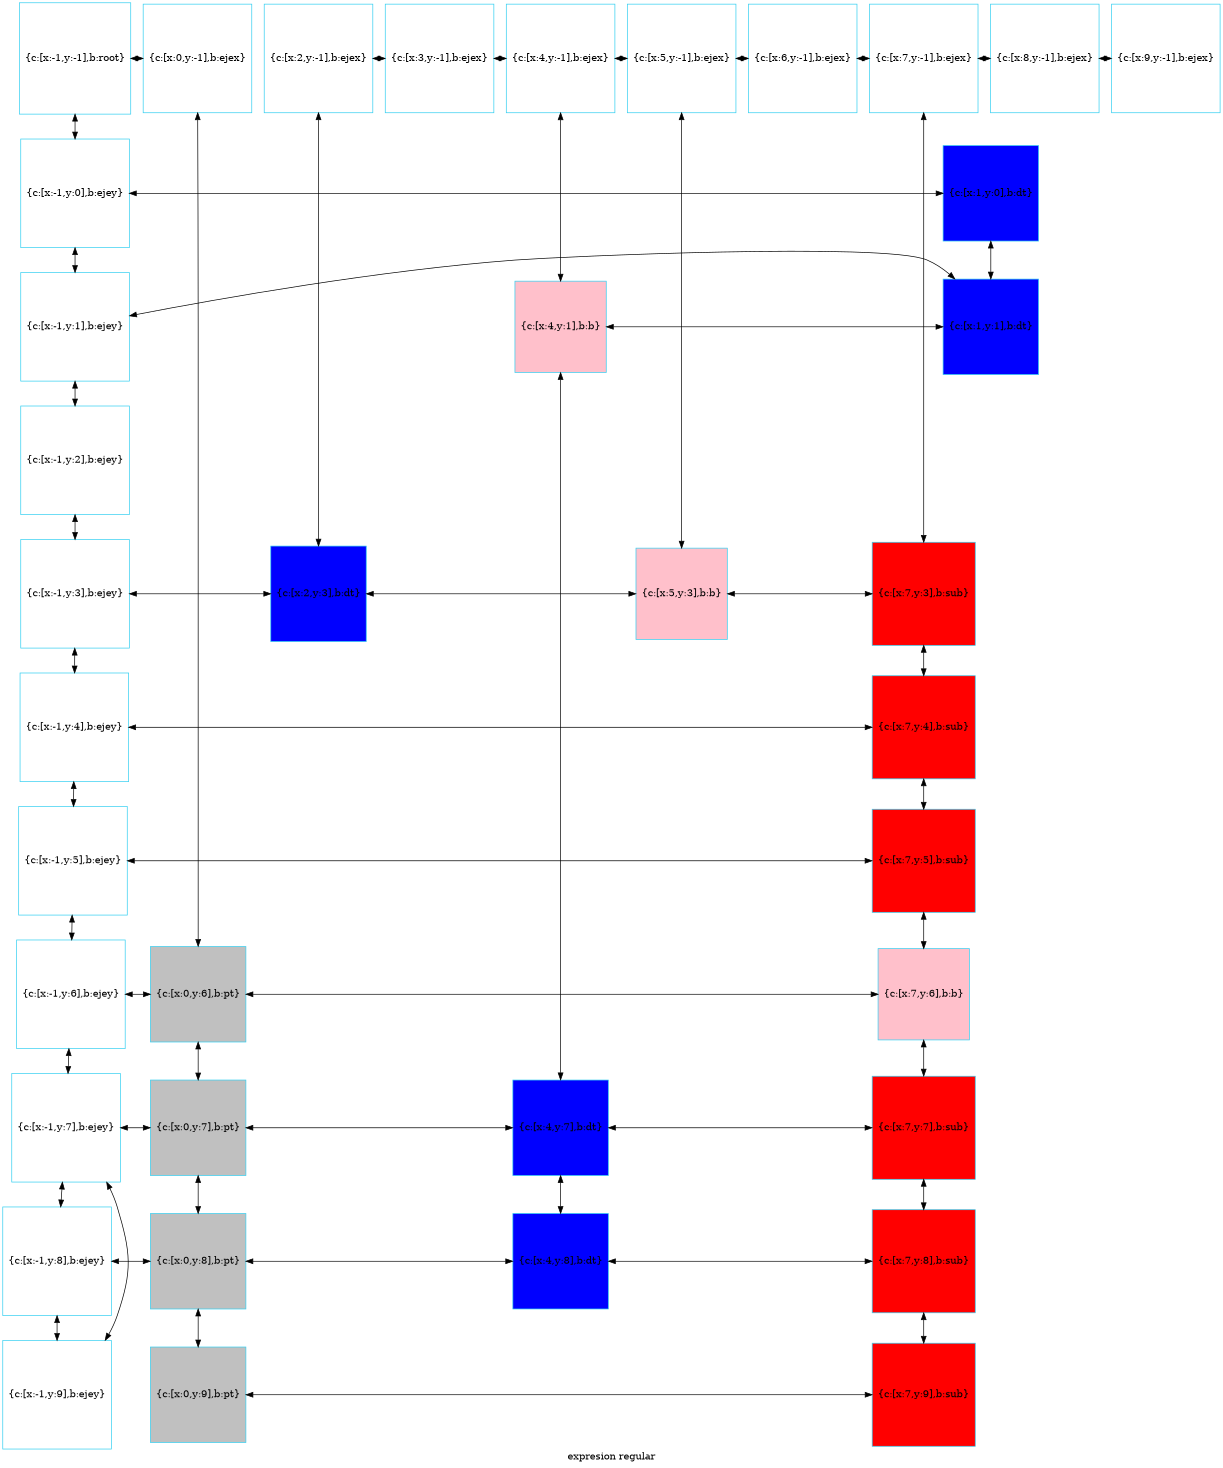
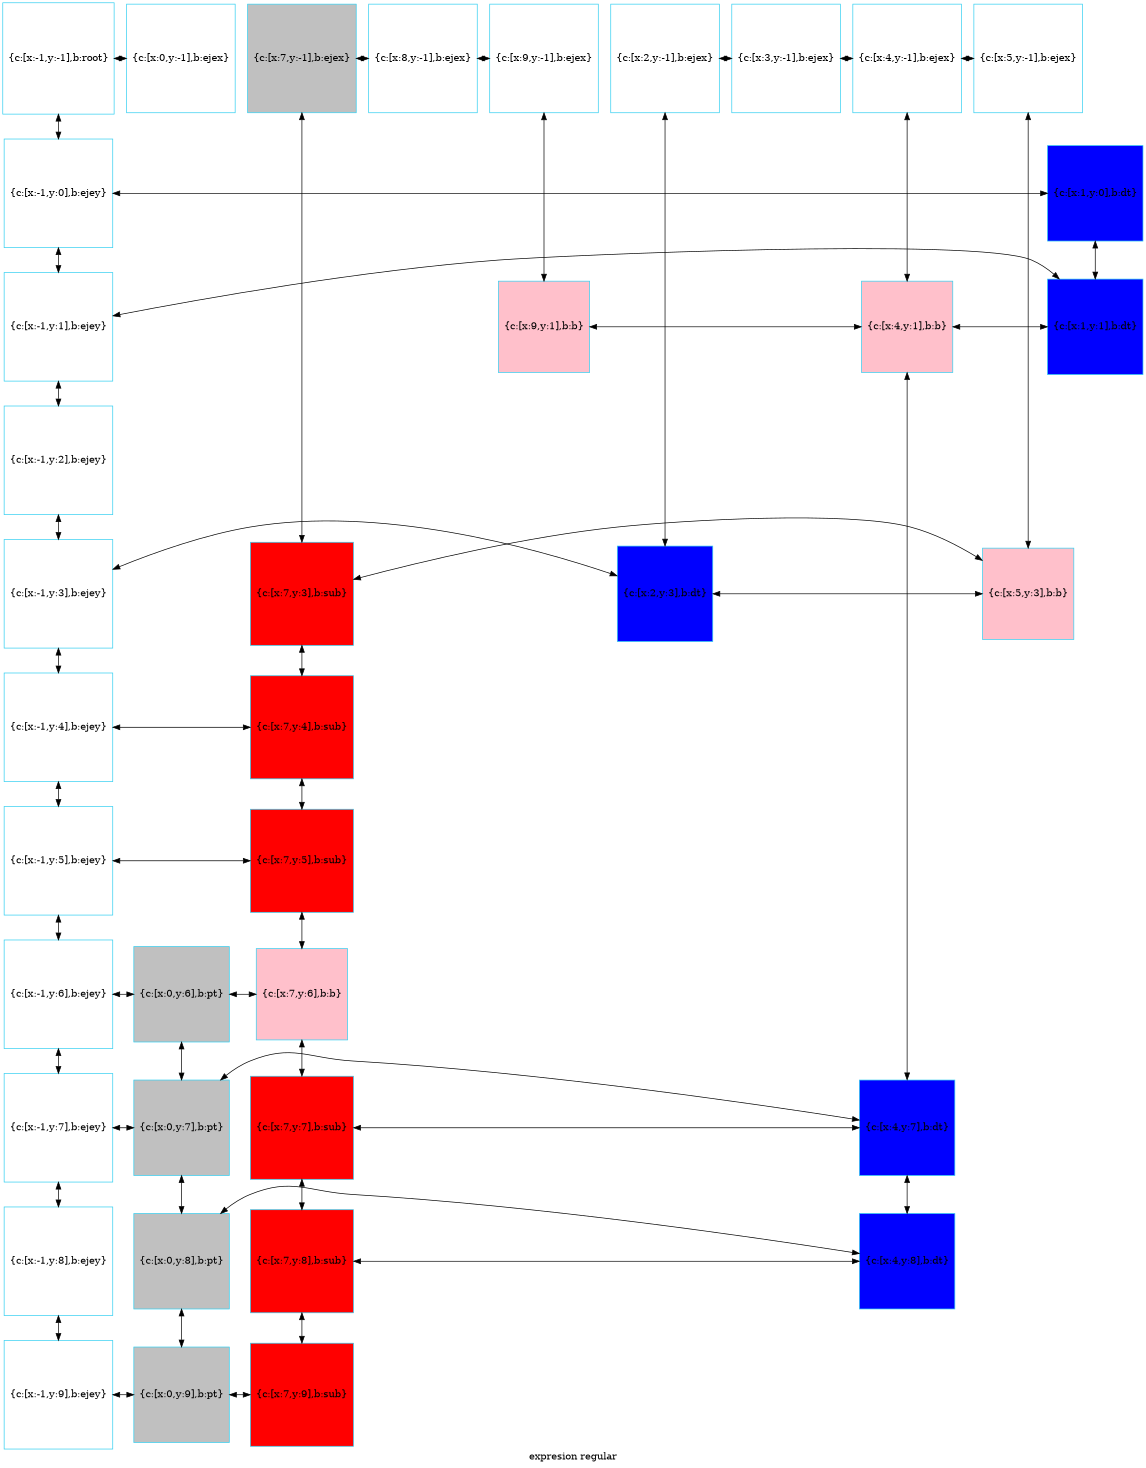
node "{c:[x:6,y:-1],b:ejex}": removed
node "{c:[x:7,y:-1],b:ejex}": fillcolor white -> gray
node "{c:[x:9,y:1],b:b}": added
edge "{c:[x:0,y:-1],b:ejex}" -- "{c:[x:0,y:6],b:pt}": removed
edge "{c:[x:-1,y:8],b:ejey}" -- "{c:[x:0,y:8],b:pt}": removed
edge "{c:[x:-1,y:7],b:ejey}" -- "{c:[x:-1,y:9],b:ejey}": now "{c:[x:0,y:9],b:pt}" -- "{c:[x:-1,y:9],b:ejey}"
